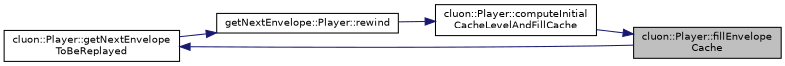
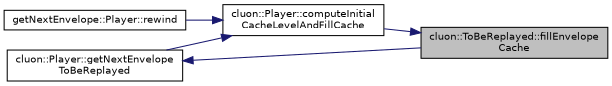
edge "cluon::Player::getNextEnvelope ToBeReplayed" -> "getNextEnvelope::Player::rewind": now "cluon::Player::getNextEnvelope ToBeReplayed" -> "cluon::Player::computeInitial CacheLevelAndFillCache"
node "cluon::Player::fillEnvelope Cache": label "cluon::Player::fillEnvelope Cache" -> "cluon::ToBeReplayed::fillEnvelope Cache"
